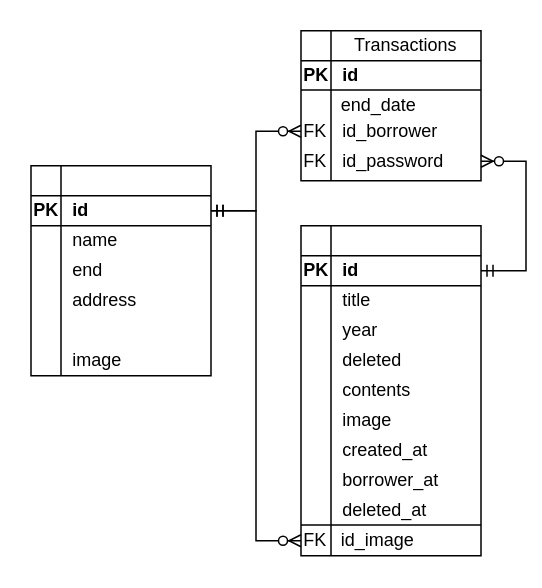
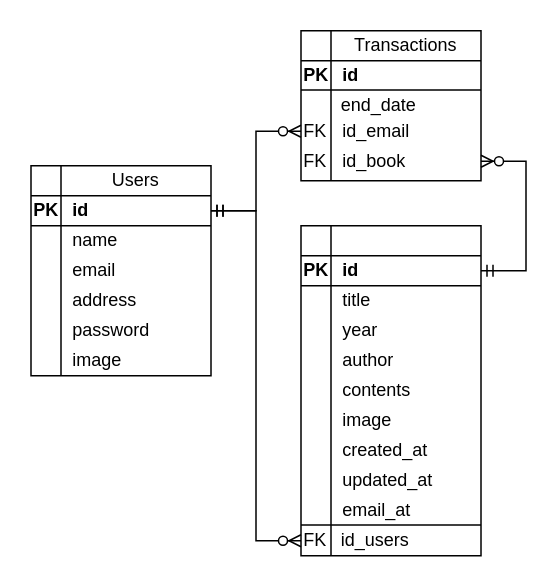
node "id_borrower": label "id_borrower" -> "id_email"
node "id_password": label "id_password" -> "id_book"
node "Users": added
node "end": label "end" -> "email"
node "password": added
node "deleted": label "deleted" -> "author"
node "borrower_at": label "borrower_at" -> "updated_at"
node "deleted_at": label "deleted_at" -> "email_at"
node "id_image": label "id_image" -> "id_users"
